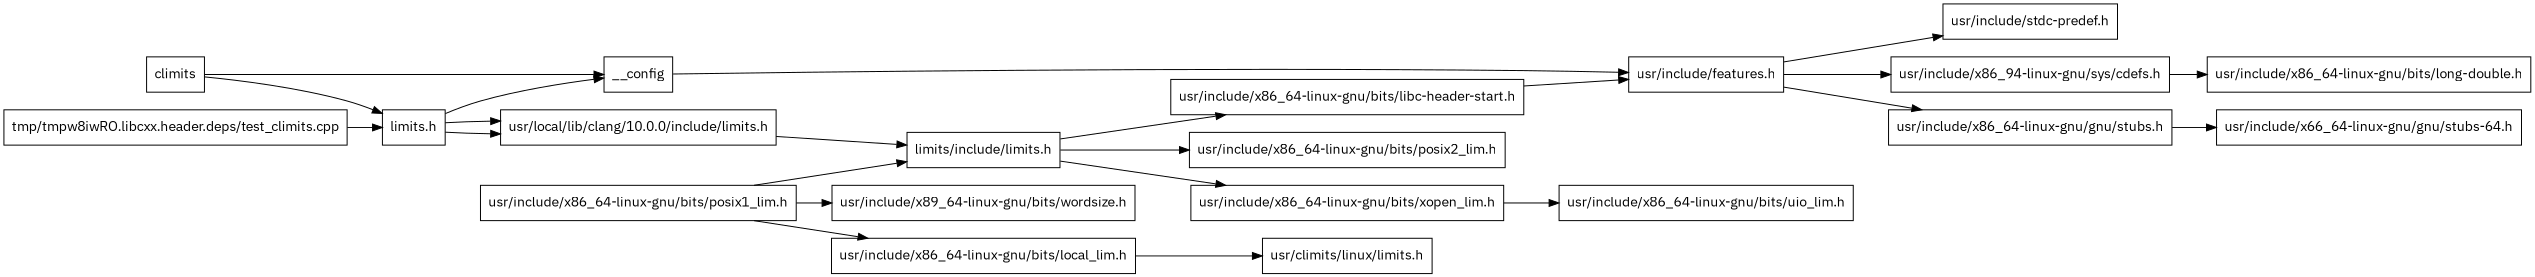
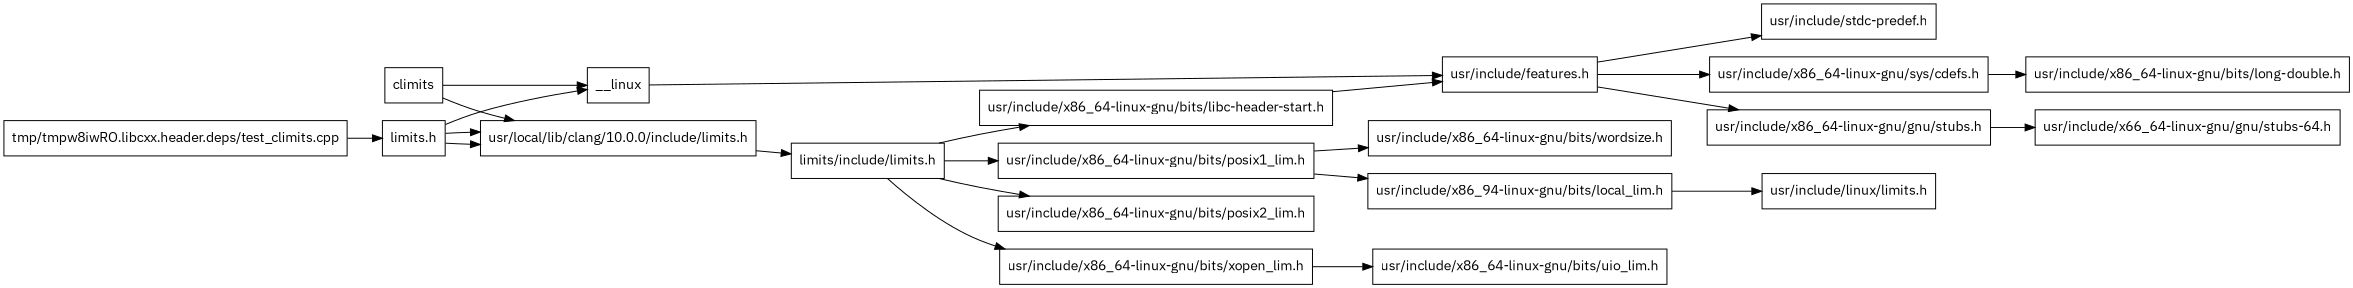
node "__config": label "__config" -> "__linux"
node "usr/include/x86_94-linux-gnu/sys/cdefs.h": label "usr/include/x86_94-linux-gnu/sys/cdefs.h" -> "usr/include/x86_64-linux-gnu/sys/cdefs.h"
edge "climits" -> "limits.h": now "climits" -> "usr/local/lib/clang/10.0.0/include/limits.h"
edge "usr/include/x86_64-linux-gnu/bits/posix1_lim.h" -> "limits/include/limits.h": reversed
node "usr/include/x89_64-linux-gnu/bits/wordsize.h": label "usr/include/x89_64-linux-gnu/bits/wordsize.h" -> "usr/include/x86_64-linux-gnu/bits/wordsize.h"
node "usr/include/x86_64-linux-gnu/bits/local_lim.h": label "usr/include/x86_64-linux-gnu/bits/local_lim.h" -> "usr/include/x86_94-linux-gnu/bits/local_lim.h"
node "usr/climits/linux/limits.h": label "usr/climits/linux/limits.h" -> "usr/include/linux/limits.h"
